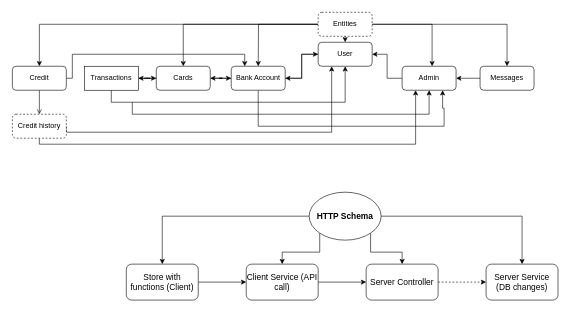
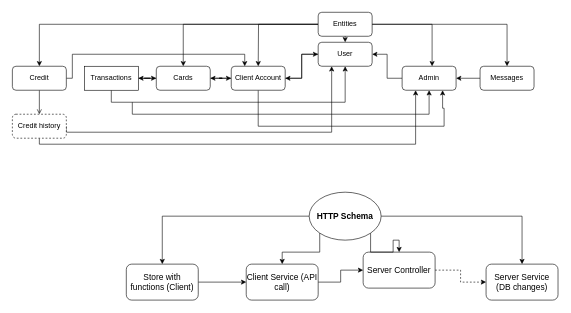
node "Entities": style dashed -> solid
node "Bank Account": label "Bank Account" -> "Client Account"
node "Server Controller": moved (402, 282) -> (399, 270)
